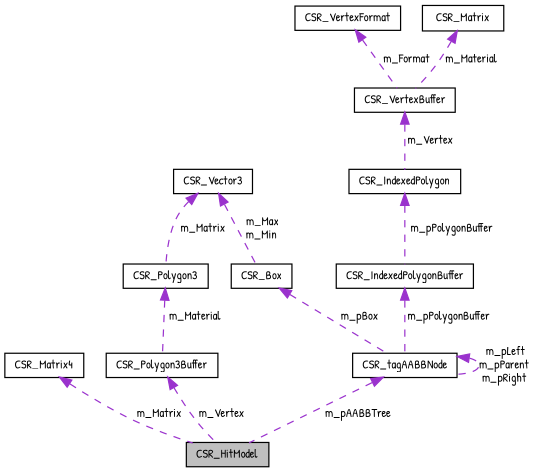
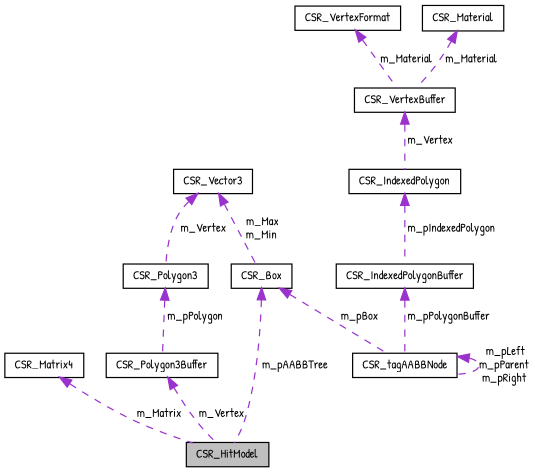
node "CSR_Matrix": label "CSR_Matrix" -> "CSR_Material"
edge "CSR_VertexBuffer" -> "CSR_VertexFormat": label " m_Format" -> " m_Material"
edge "CSR_Polygon3" -> "CSR_Vector3": label " m_Matrix" -> " m_Vertex"
edge "CSR_IndexedPolygonBuffer" -> "CSR_IndexedPolygon": label " m_pPolygonBuffer" -> " m_pIndexedPolygon"
edge "CSR_Polygon3Buffer" -> "CSR_Polygon3": label " m_Material" -> " m_pPolygon"
edge "CSR_HitModel" -> "CSR_tagAABBNode": now "CSR_HitModel" -> "CSR_Box"
